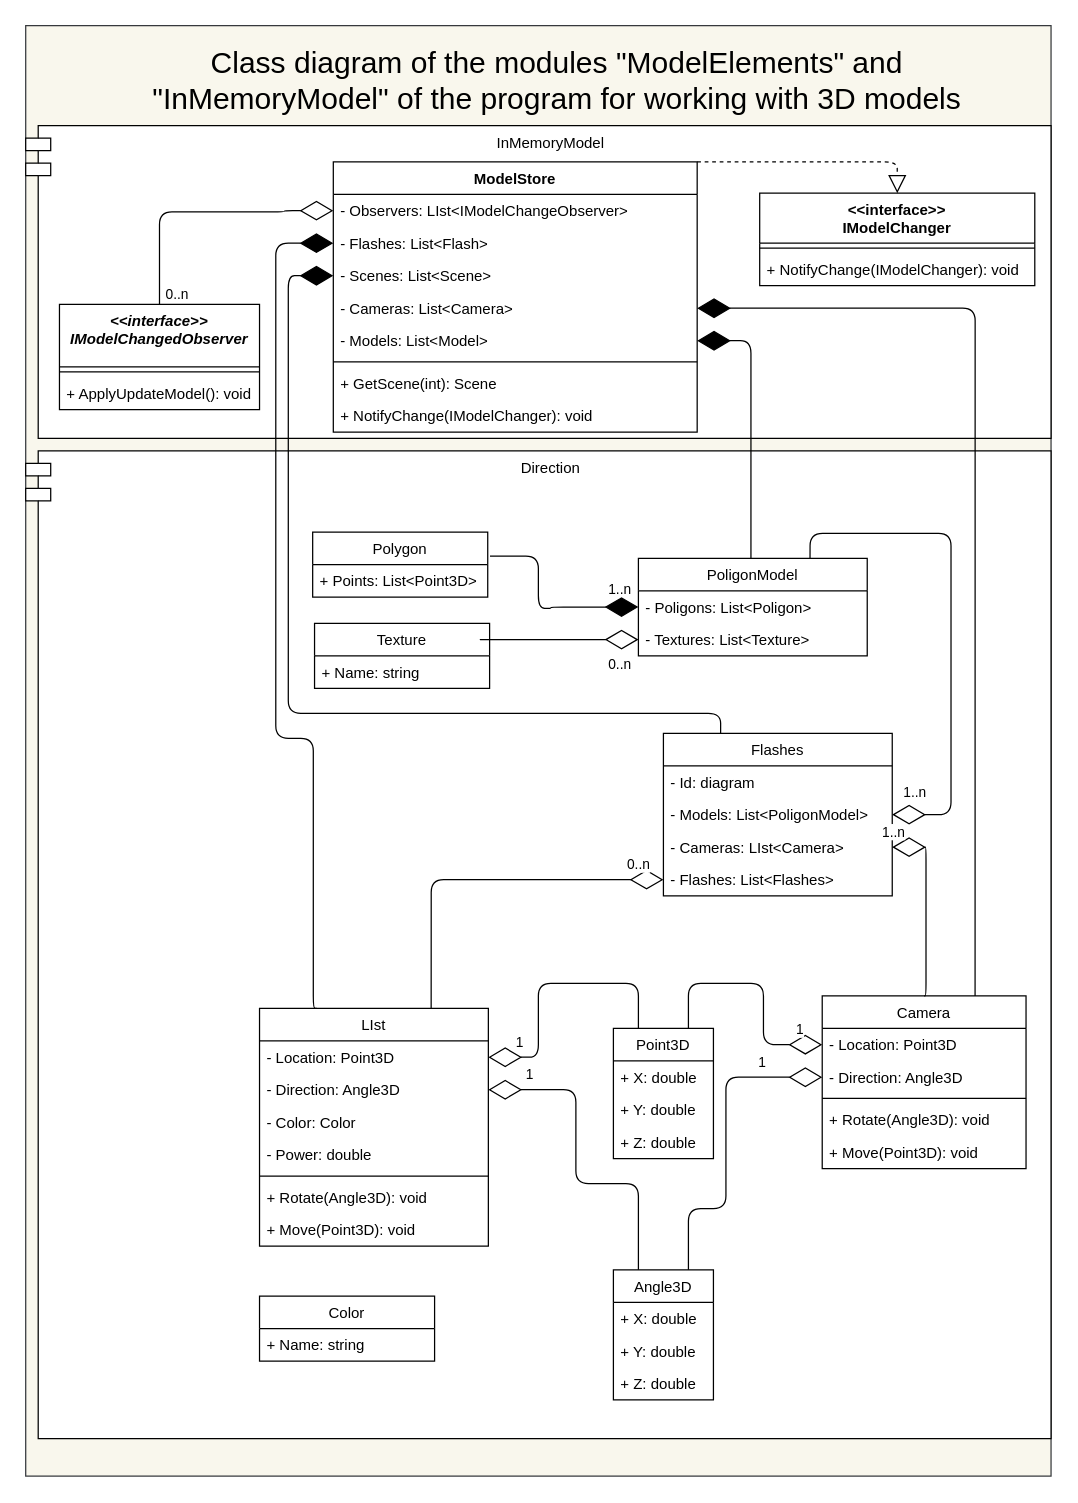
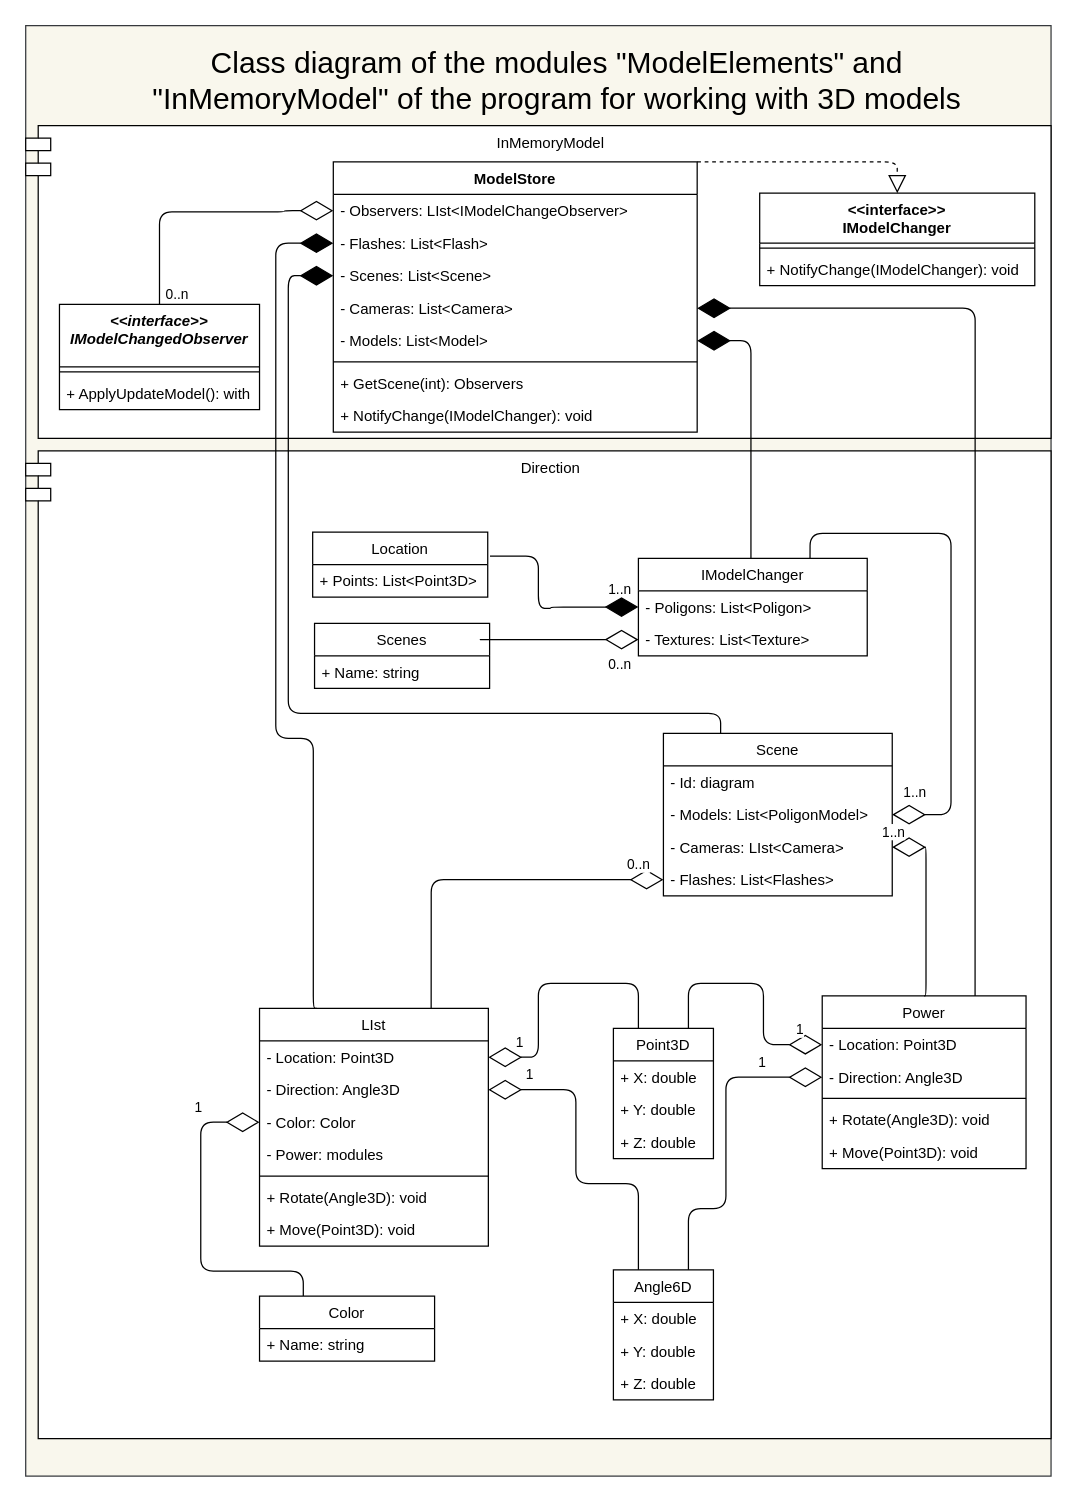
node "+ GetScene(int): Scene": label "+ GetScene(int): Scene" -> "+ GetScene(int): Observers"
node "+ ApplyUpdateModel(): void": label "+ ApplyUpdateModel(): void" -> "+ ApplyUpdateModel(): with"
node "Polygon": label "Polygon" -> "Location"
node "PoligonModel": label "PoligonModel" -> "IModelChanger"
node "Texture": label "Texture" -> "Scenes"
node "Flashes": label "Flashes" -> "Scene"
node "Camera": label "Camera" -> "Power"
node "- Power: double": label "- Power: double" -> "- Power: modules"
edge "Color" -> "- Color: Color": added, label "1"
node "Angle3D": label "Angle3D" -> "Angle6D"
